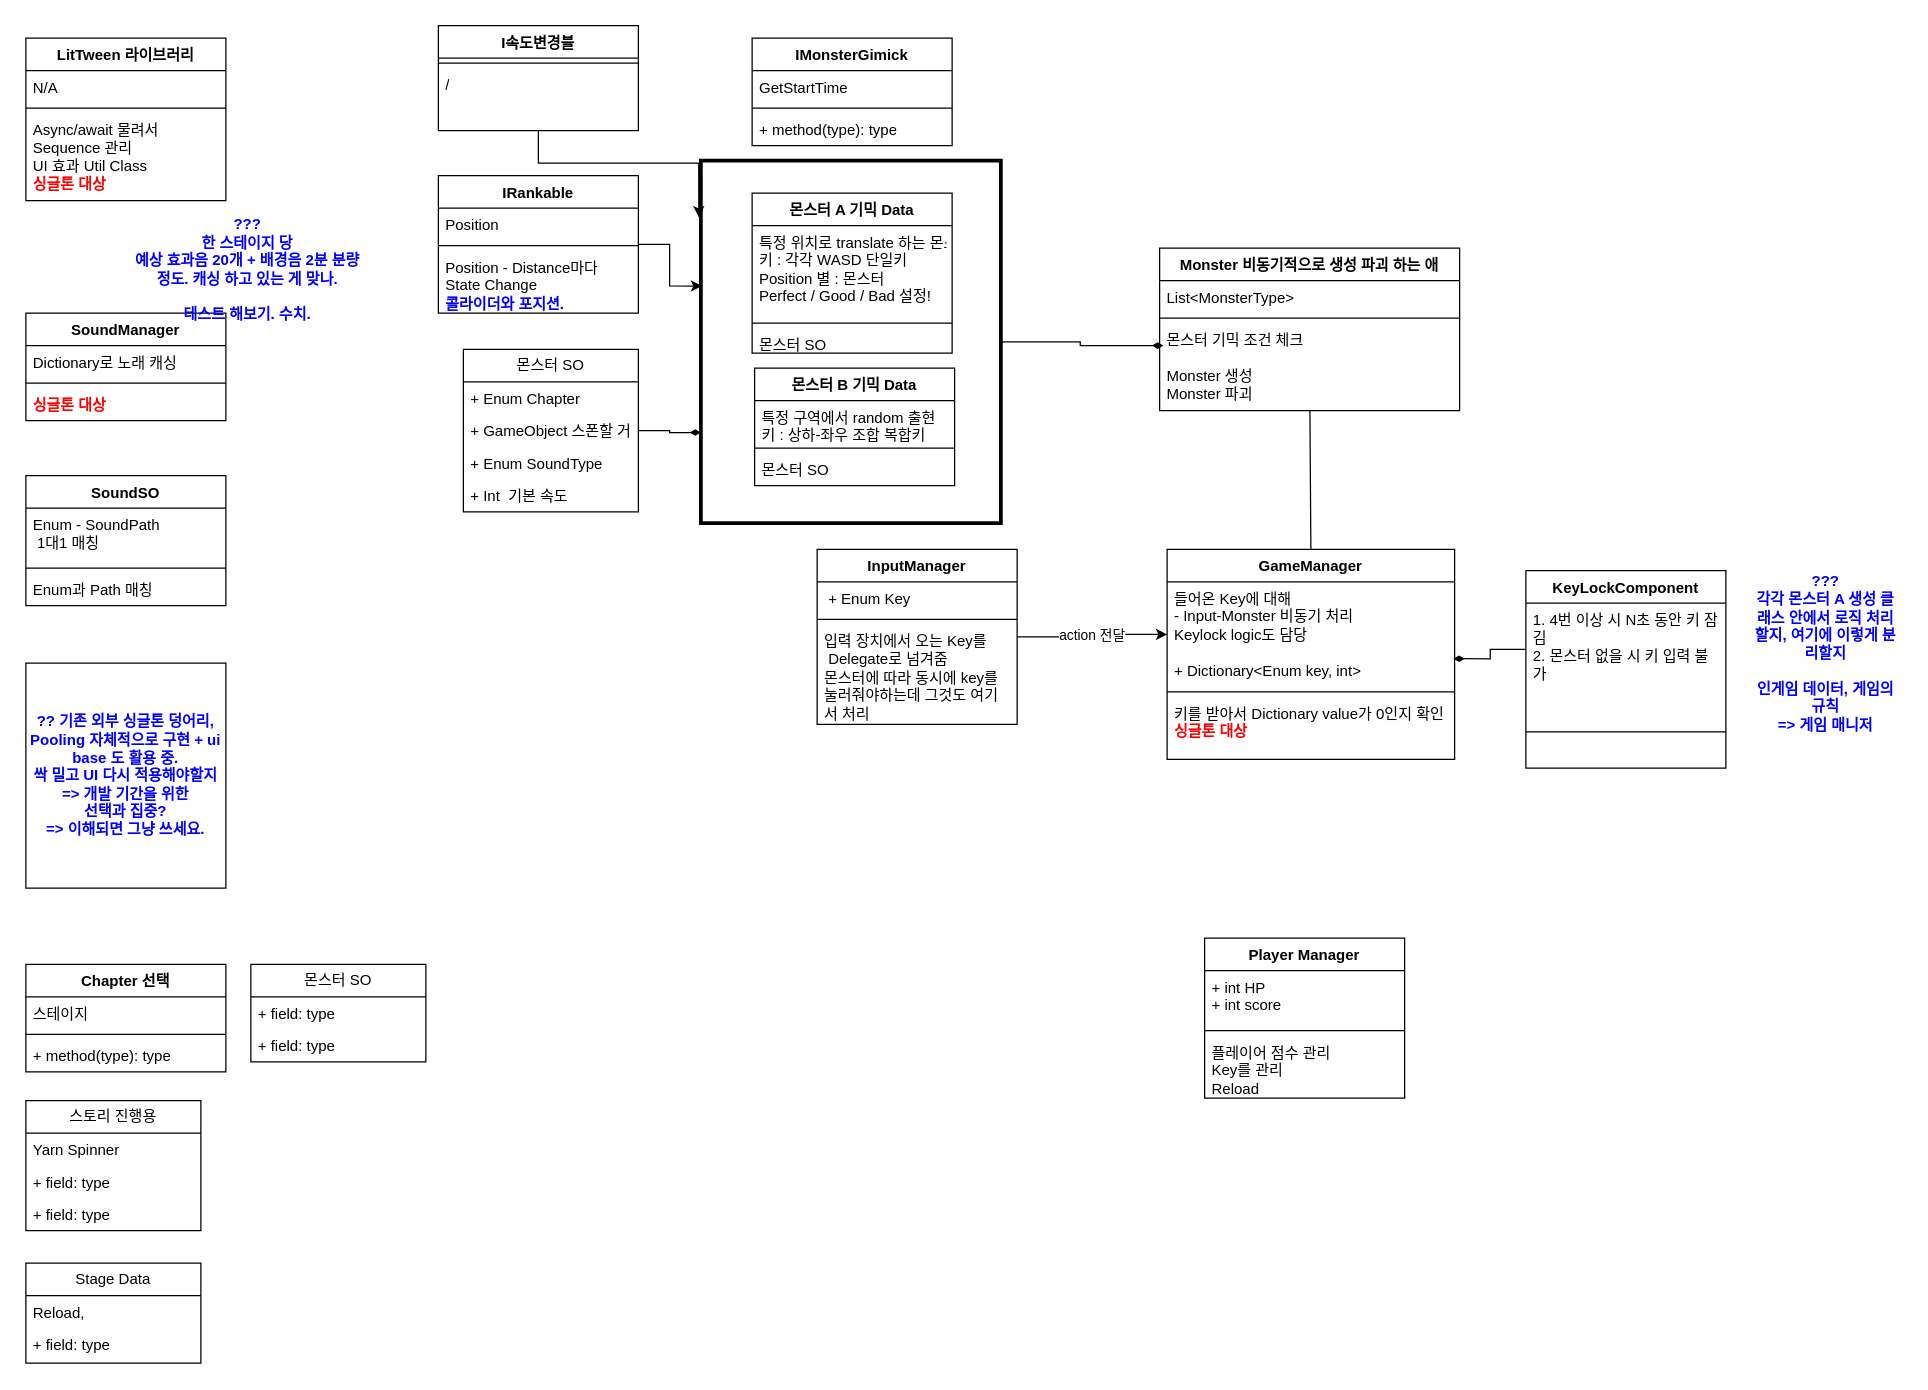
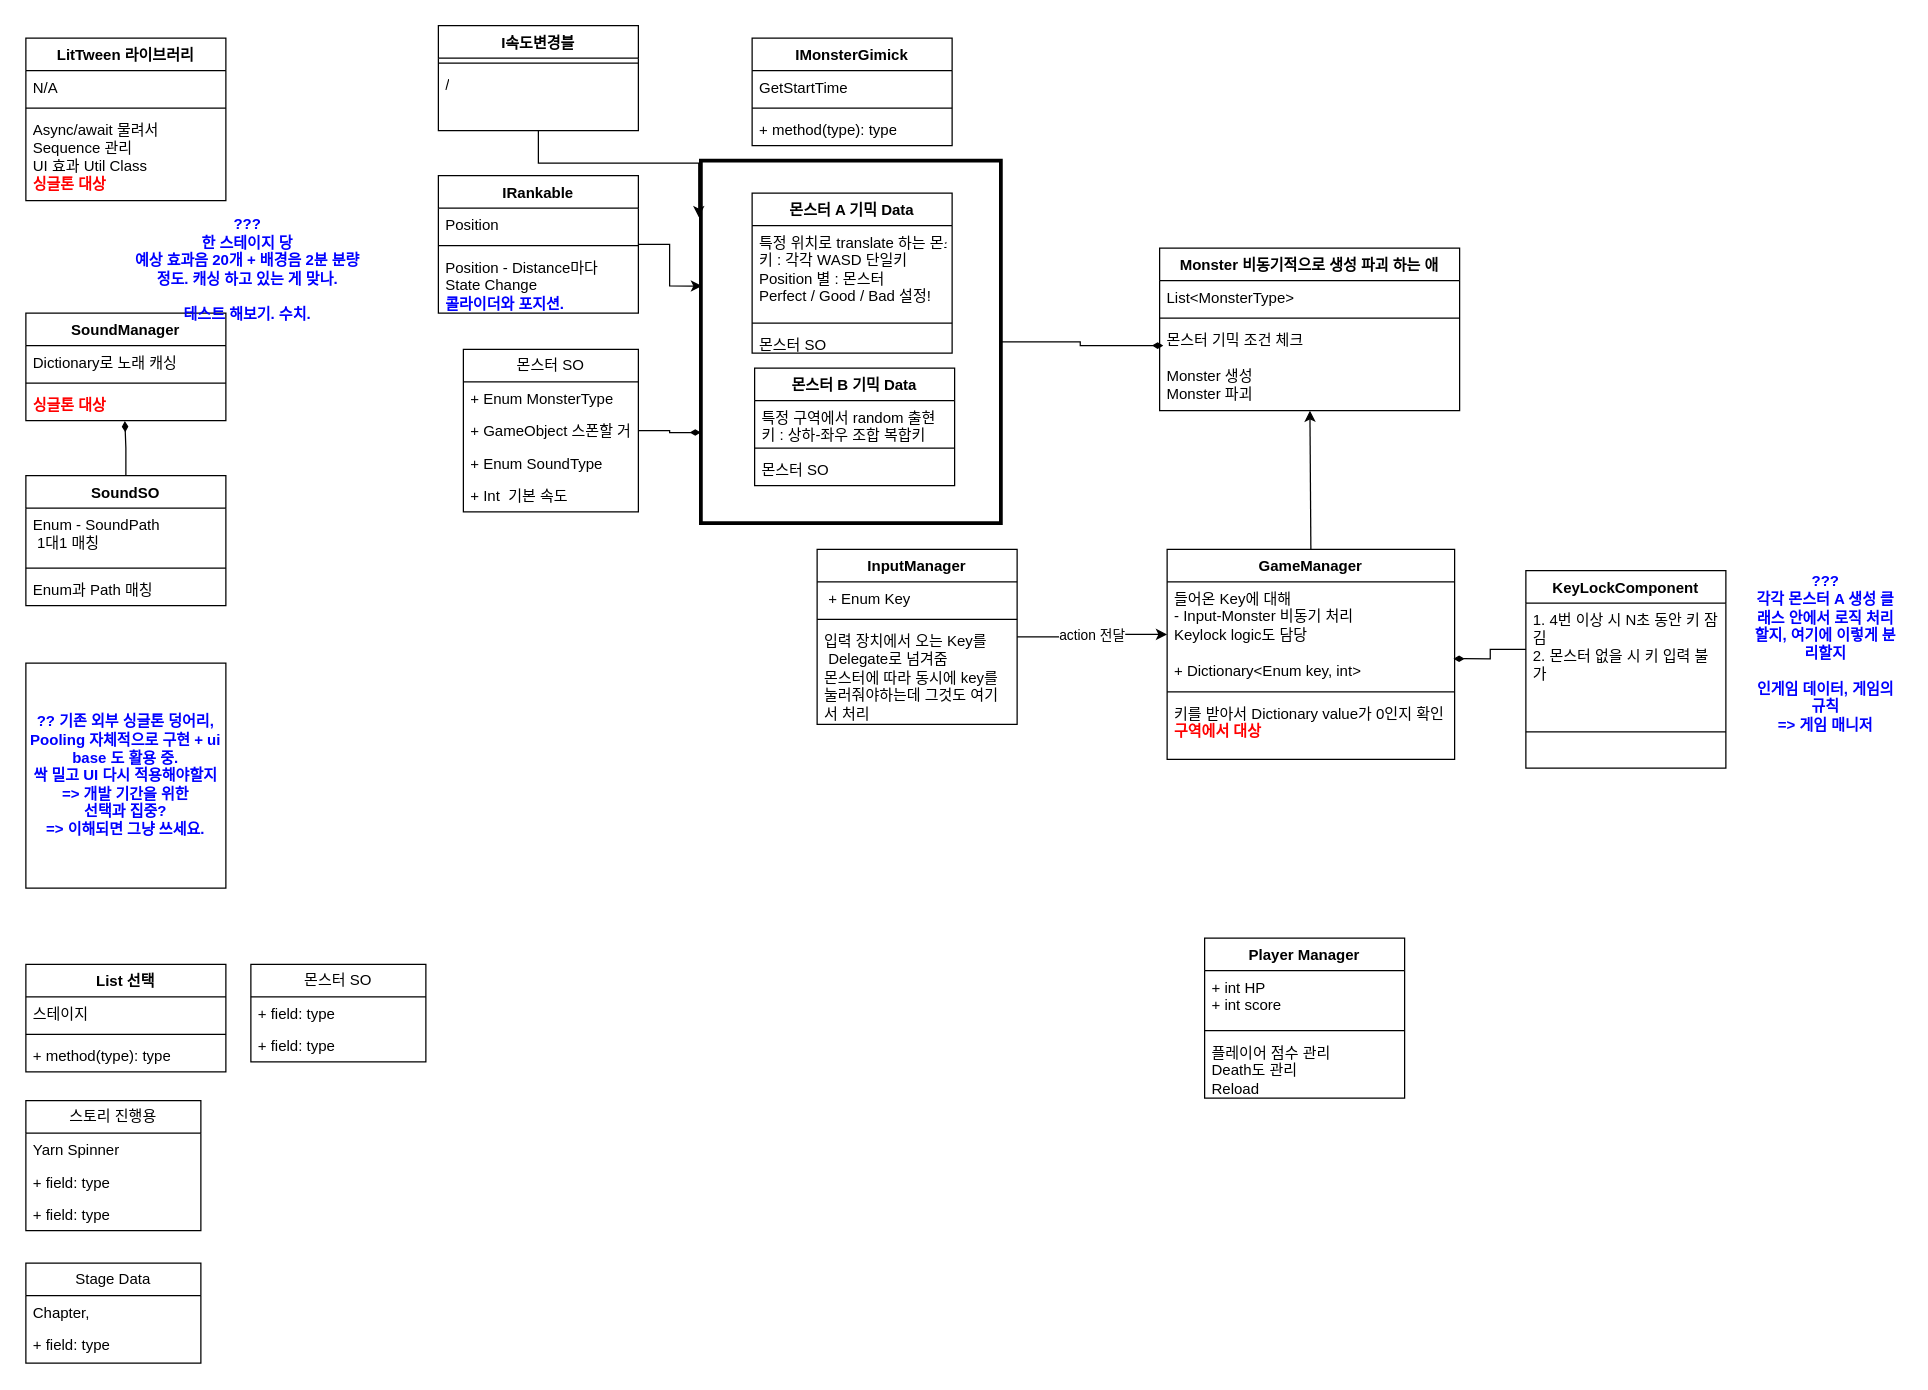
node "+ Enum Chapter": label "+ Enum Chapter" -> "+ Enum MonsterType"
edge "몬스터 기믹 조건 체크 Monster 생성 Monster 파괴" -- "GameManager": arrowhead none -> classic
edge "SoundSO" -> "싱글톤 대상": added
node "키를 받아서 Dictionary value가 0인지 확인 싱글톤 대상": label "키를 받아서 Dictionary value가 0인지 확인 싱글톤 대상" -> "키를 받아서 Dictionary value가 0인지 확인 구역에서 대상"
node "Chapter 선택": label "Chapter 선택" -> "List 선택"
node "플레이어 점수 관리 Key를 관리 Reload": label "플레이어 점수 관리 Key를 관리 Reload" -> "플레이어 점수 관리 Death도 관리 Reload"
node "Reload,": label "Reload," -> "Chapter,"
